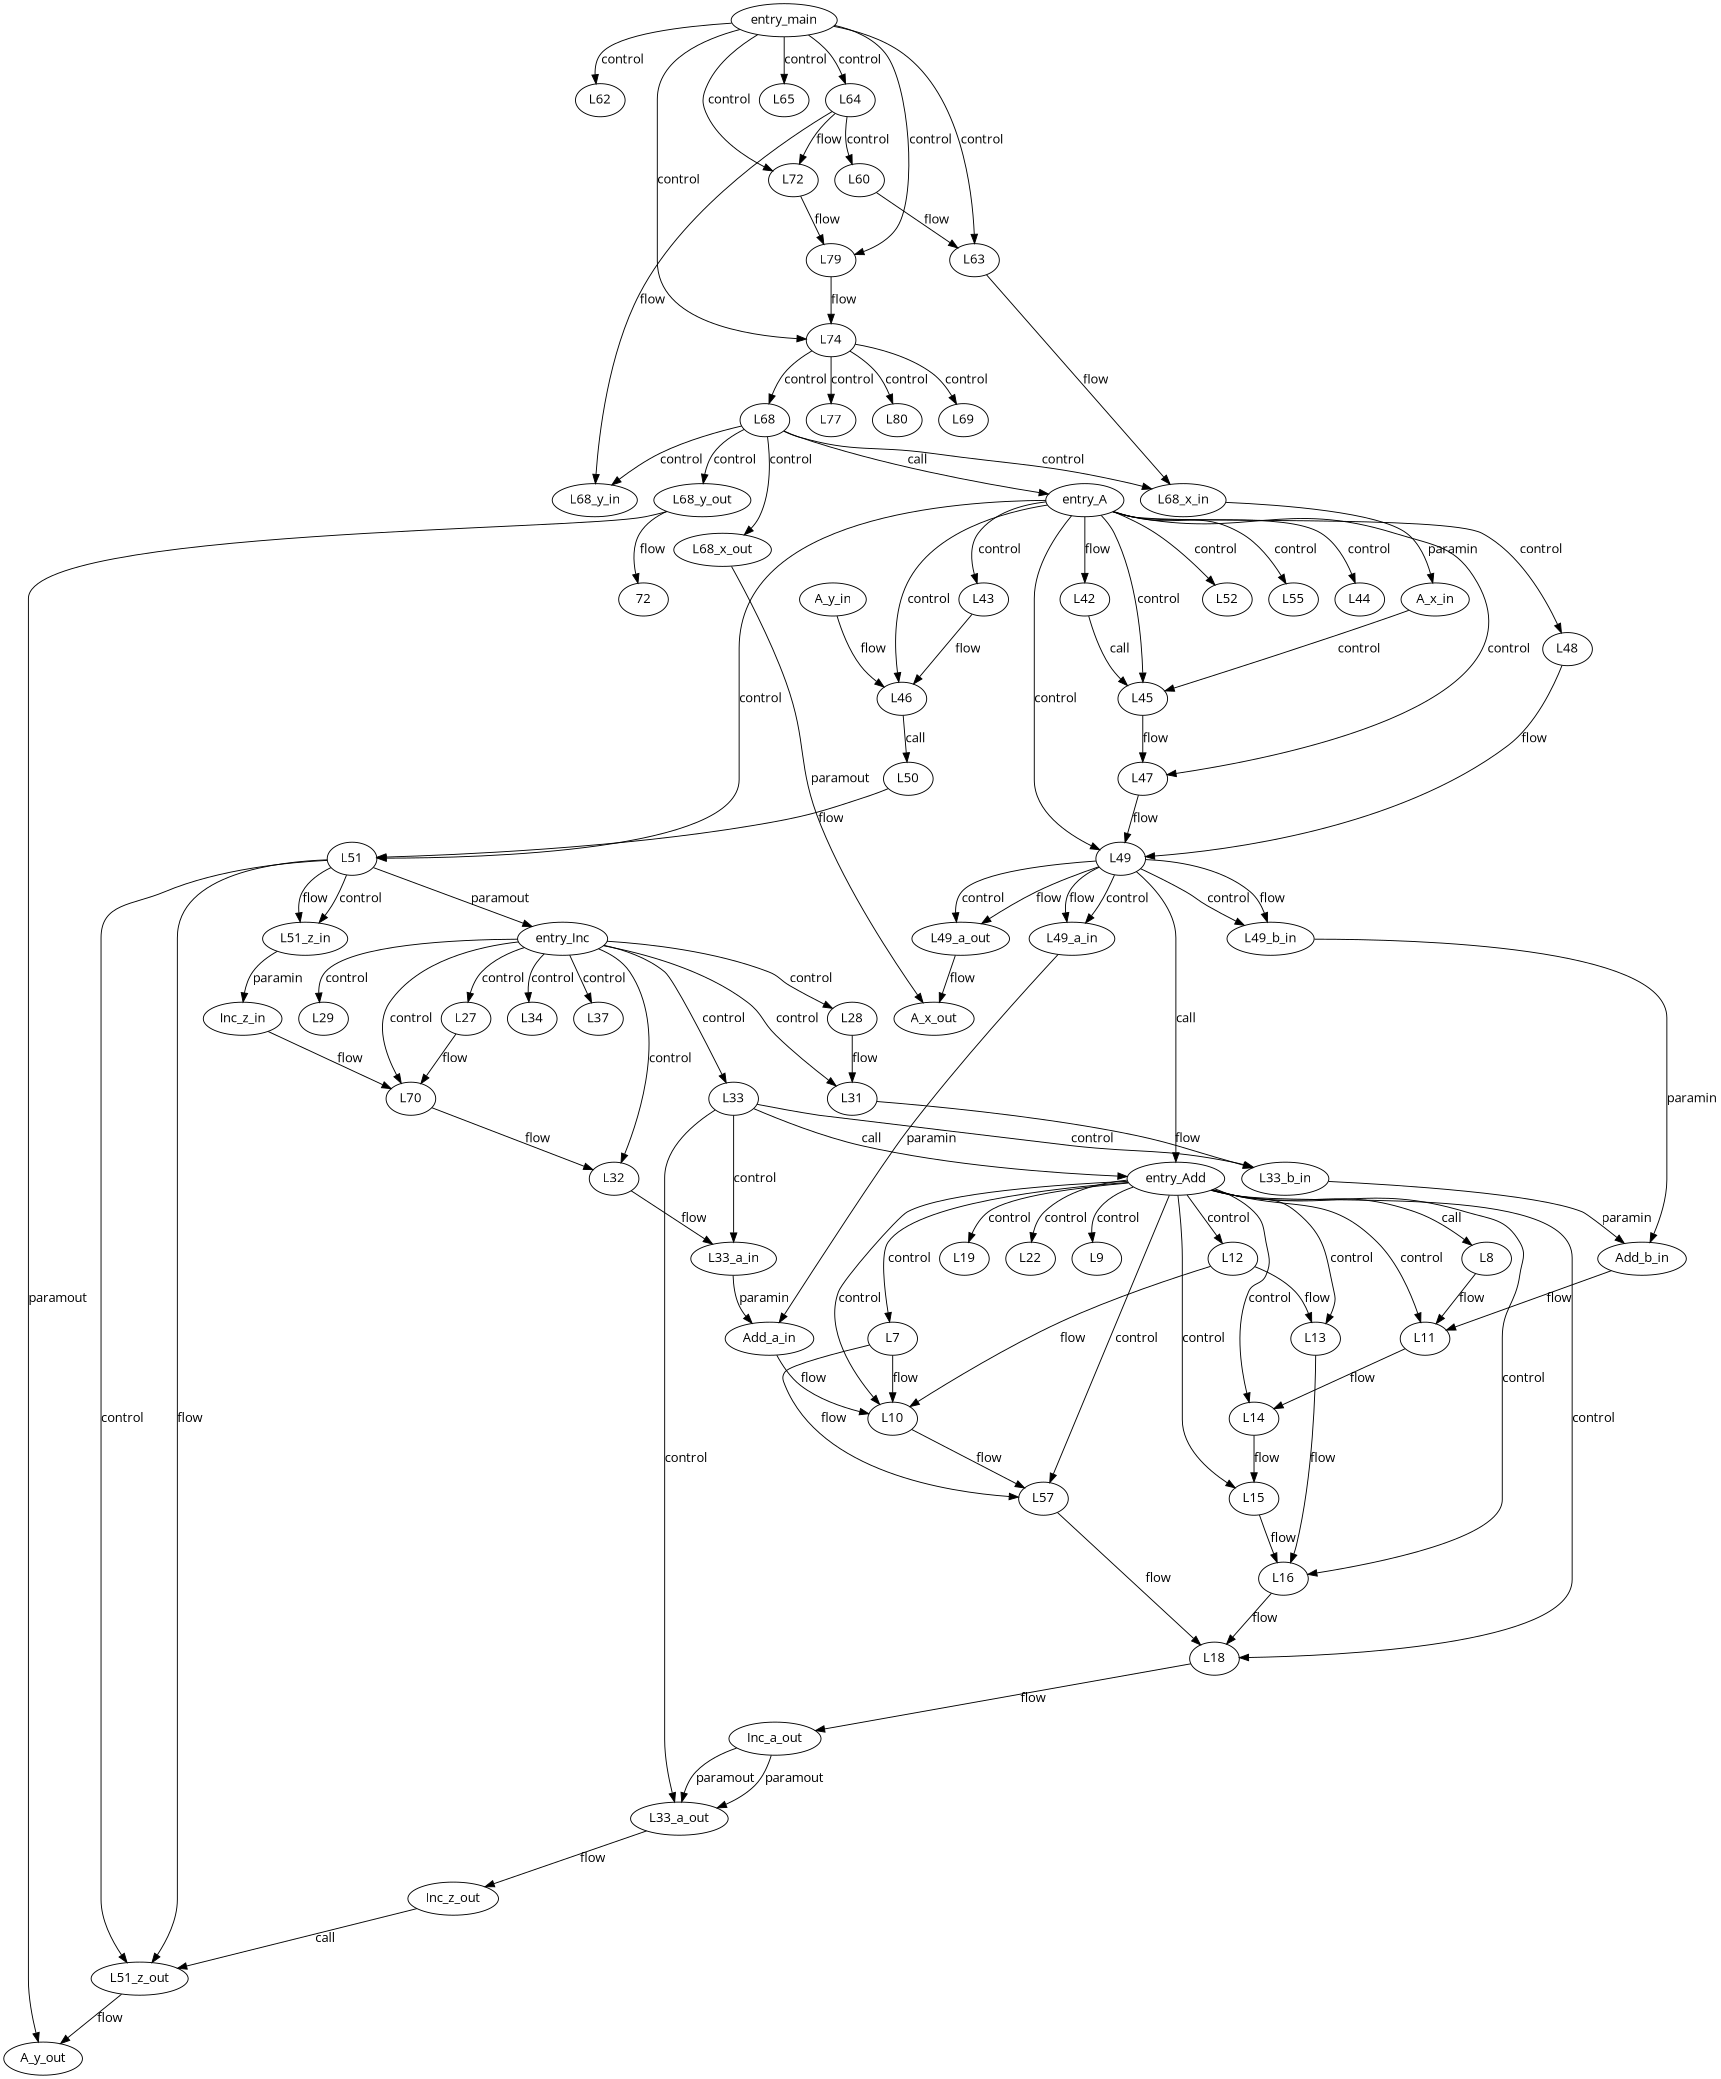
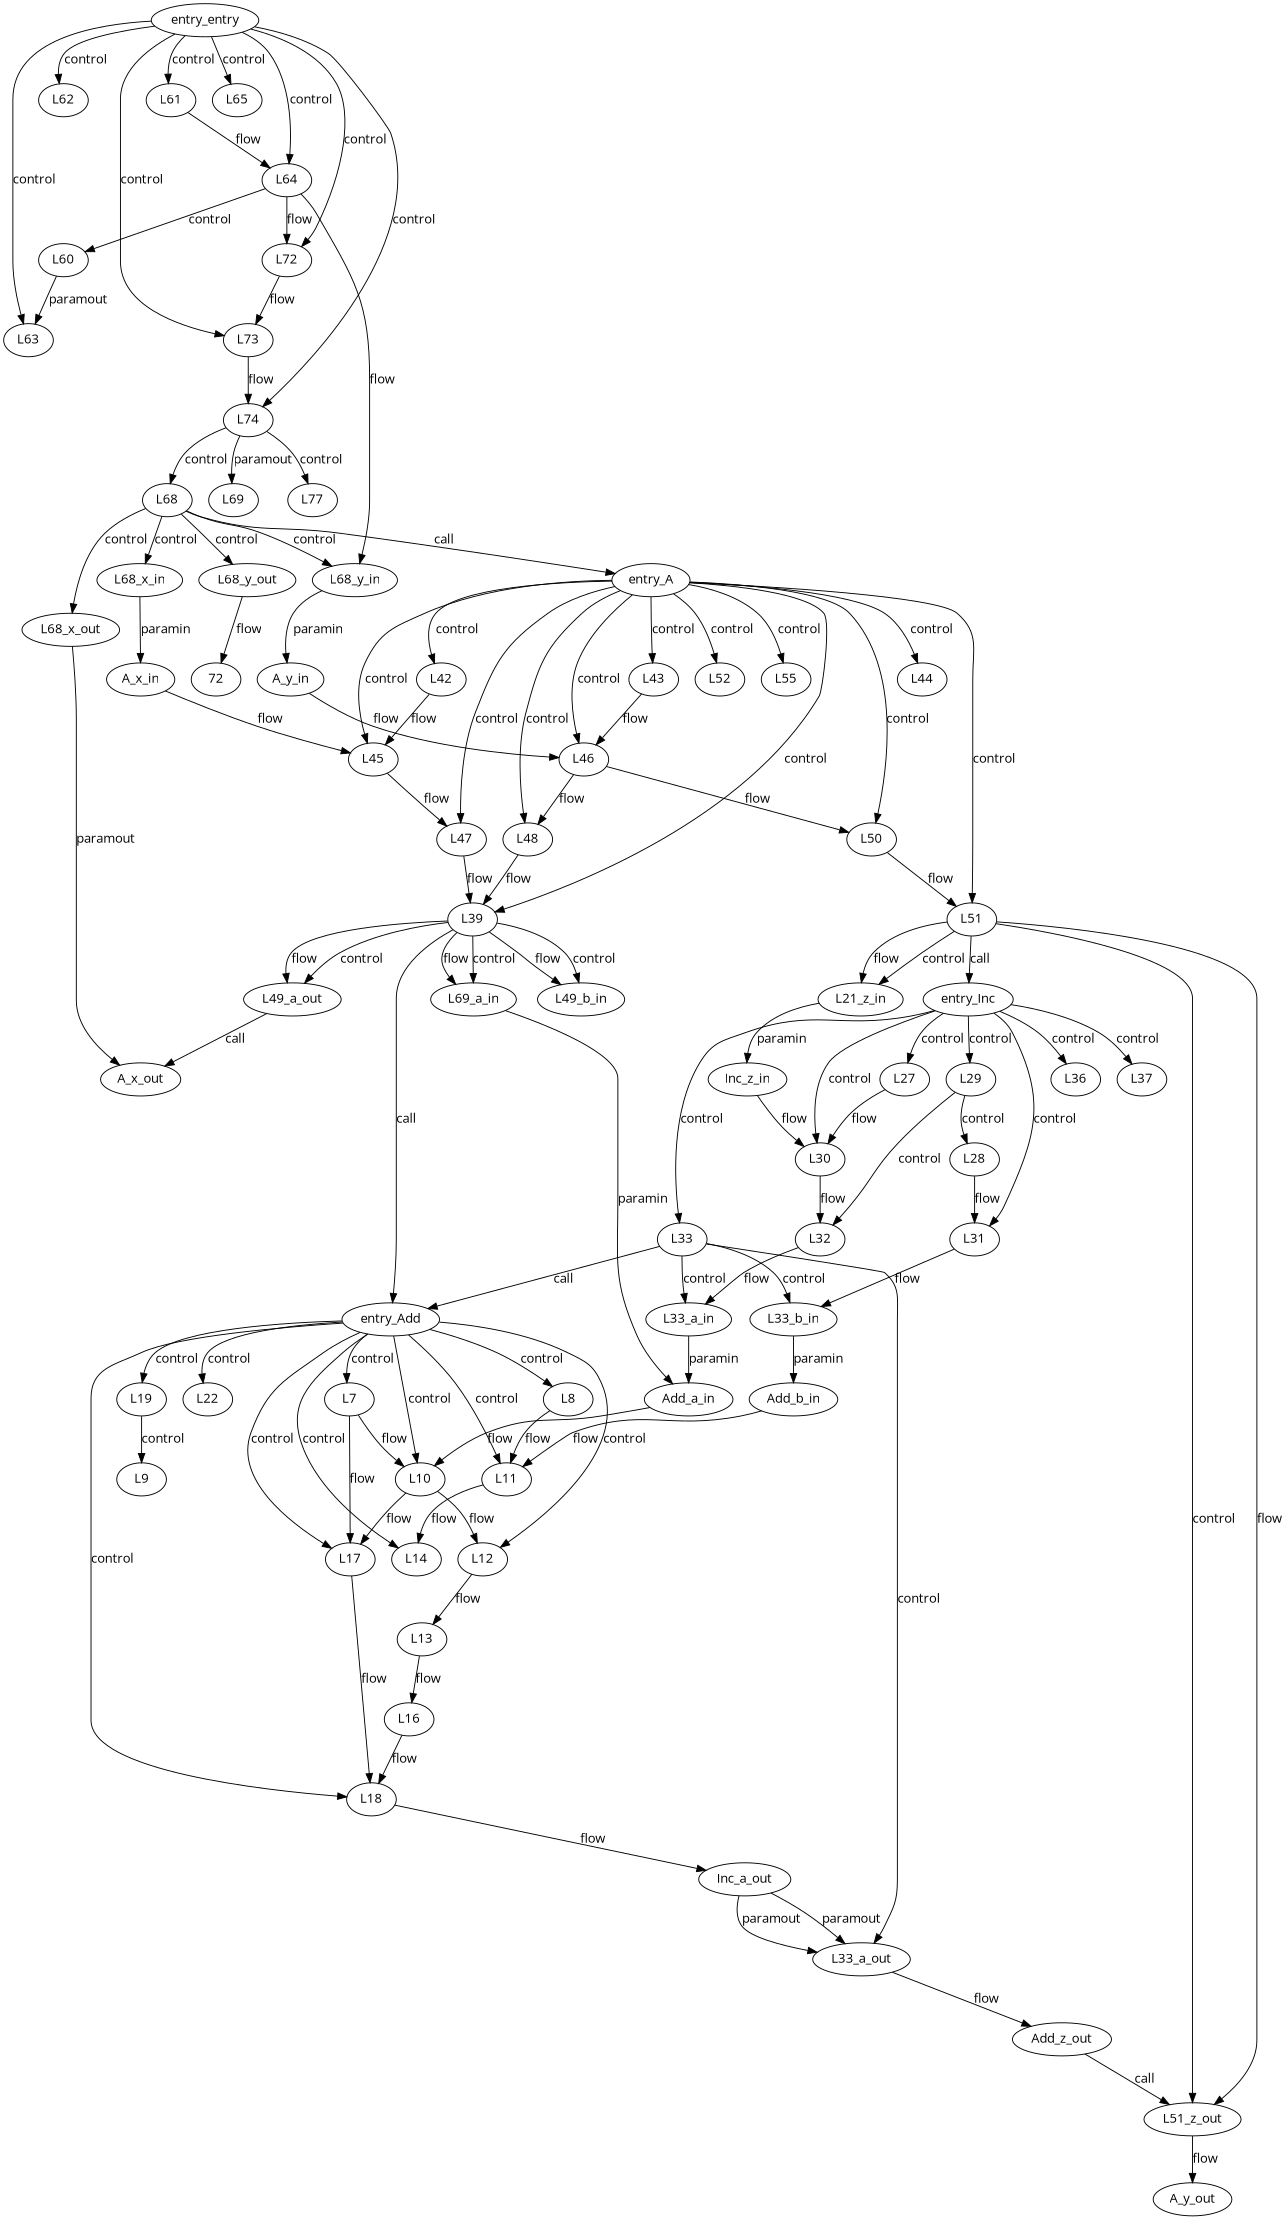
node "entry_main": label "entry_main" -> "entry_entry"
node "L61": added
edge "L60" -> "L63": label "flow" -> "paramout"
node "L79": label "L79" -> "L73"
edge "L63" -> "L68_x_in": removed, label "flow"
edge "L74" -> "L69": label "control" -> "paramout"
node "L80": removed
edge "entry_A" -> "L42": label "flow" -> "control"
edge "L68_y_in" -> "A_y_in": added, label "paramin"
edge "entry_A" -> "L50": added, label "control"
edge "L42" -> "L45": label "call" -> "flow"
edge "A_x_in" -> "L45": label "control" -> "flow"
edge "L46" -> "L50": label "call" -> "flow"
edge "L46" -> "L48": added, label "flow"
node "L49": label "L49" -> "L39"
edge "L51" -> "entry_Inc": label "paramout" -> "call"
node "L51_z_in": label "L51_z_in" -> "L21_z_in"
node "L49_a_in": label "L49_a_in" -> "L69_a_in"
edge "entry_Inc" -> "L28": now "L29" -> "L28"
edge "L49_b_in" -> "Add_b_in": removed, label "paramin"
edge "L49_a_out" -> "A_x_out": label "flow" -> "call"
edge "L68_y_out" -> "A_y_out": removed, label "paramout"
node "L34": label "L34" -> "L36"
edge "entry_Inc" -> "L32": now "L29" -> "L32"
node "L70": label "L70" -> "L30"
edge "entry_Add" -> "L9": now "L19" -> "L9"
edge "entry_Add" -> "L8": label "call" -> "control"
edge "entry_Add" -> "L13": removed, label "control"
edge "entry_Add" -> "L16": removed, label "control"
edge "L12" -> "L10": reversed
node "L57": label "L57" -> "L17"
node "L15": removed
node "Inc_z_out": label "Inc_z_out" -> "Add_z_out"
